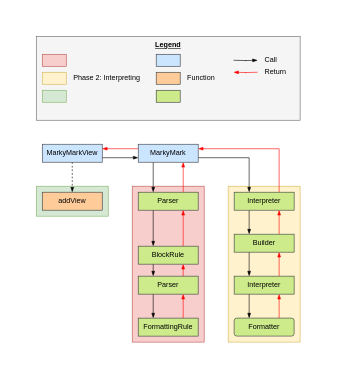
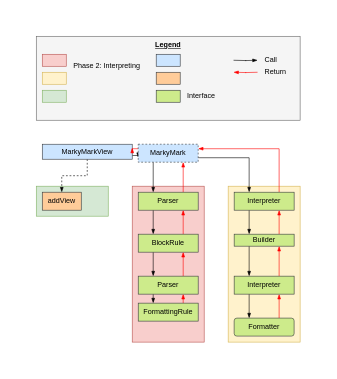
node "Phase 2: Interpreting": moved (108, 78) -> (108, 66)
node "Function": removed
node "Interface": added
node "MarkyMarkView": size 60x18 -> 90x15
node "MarkyMark": style solid -> dashed
node "addView": size 60x18 -> 39x18
node "Builder": size 60x18 -> 60x12
node "BlockRule": moved (168, 255) -> (168, 243)
node "FormattingRule": moved (168, 327) -> (168, 312)
